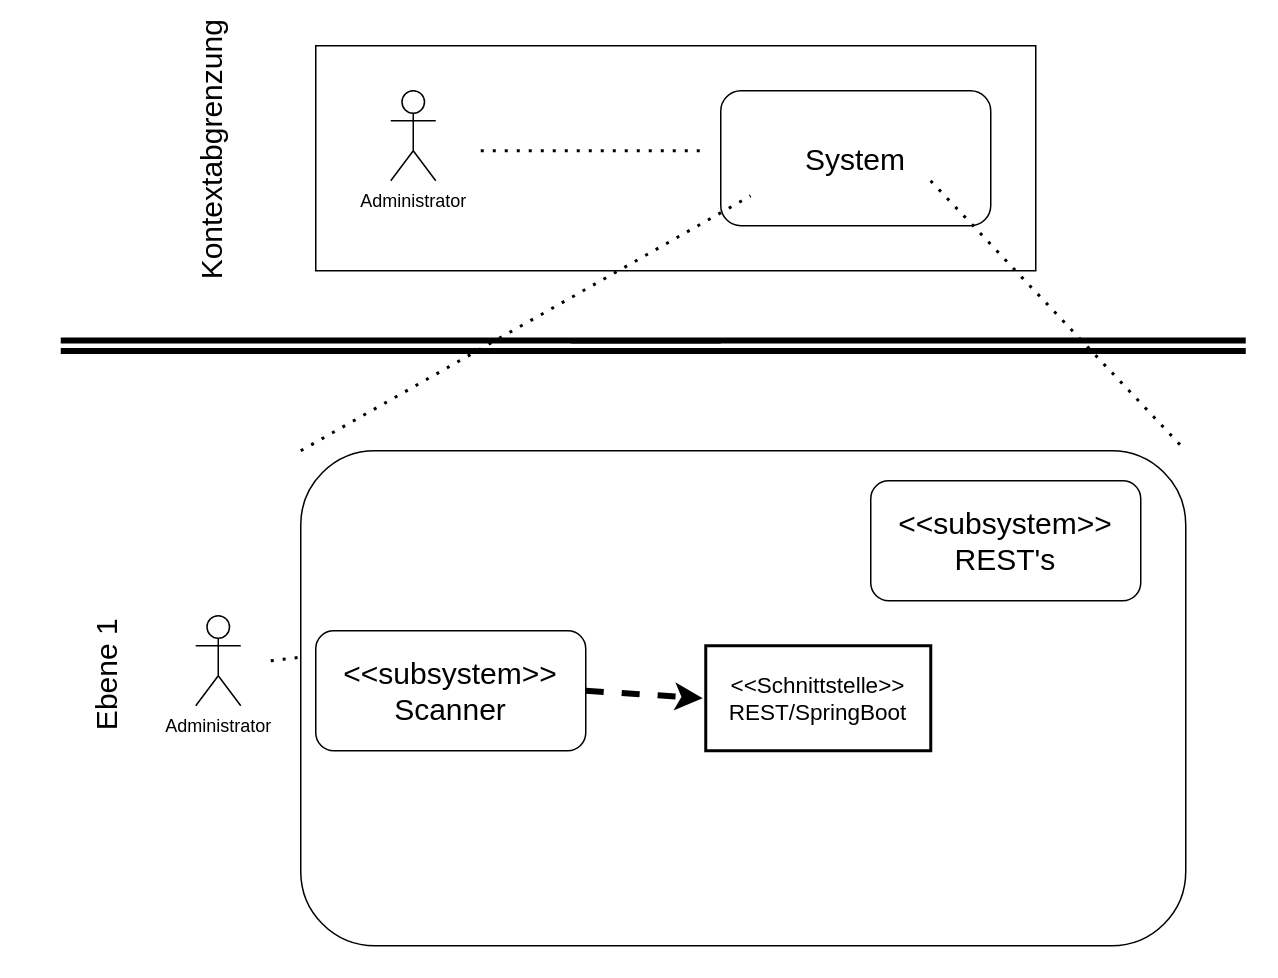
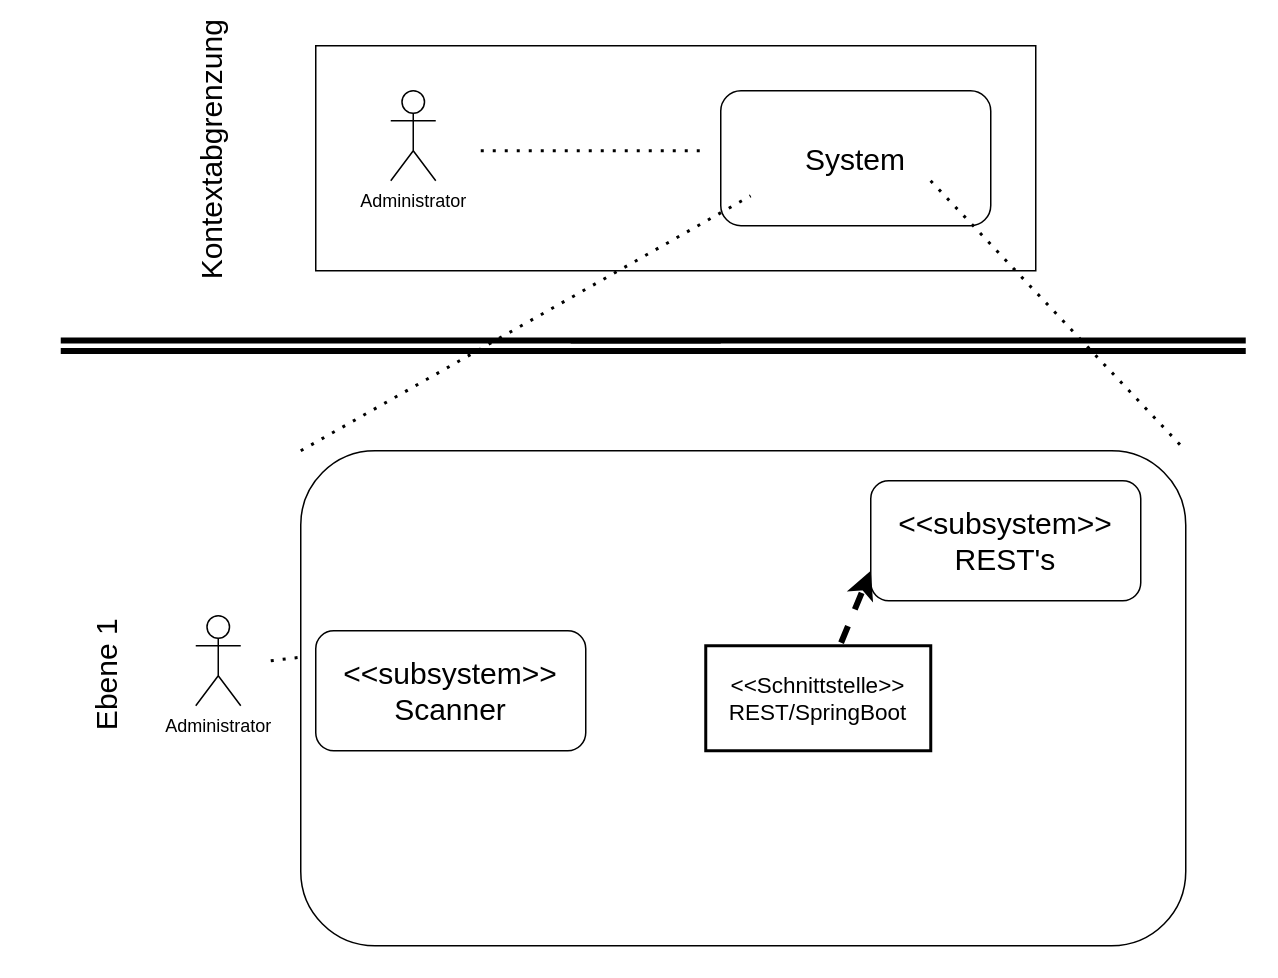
edge "<<Schnittstelle>>REST/SpringBoot" -> "<<subsystem>> REST's": added
edge "<<subsystem>> Scanner" -> "<<Schnittstelle>>REST/SpringBoot": removed
